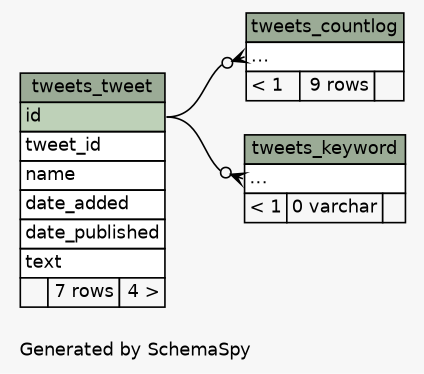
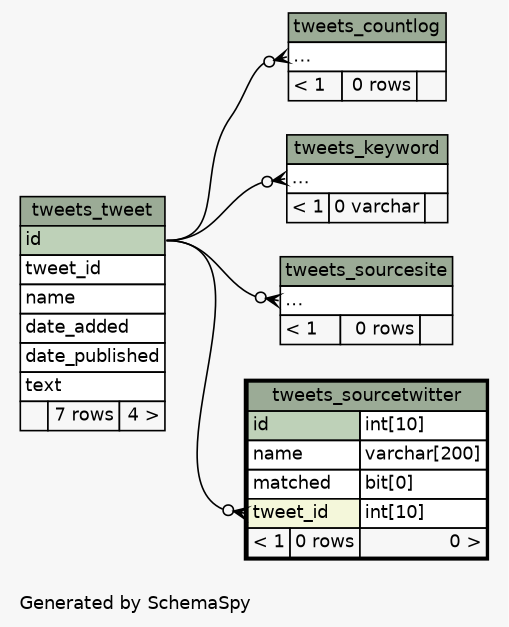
node "tweets_countlog": text "9 rows" -> "0 rows"
node "tweets_sourcesite": added
node "tweets_sourcetwitter": added
